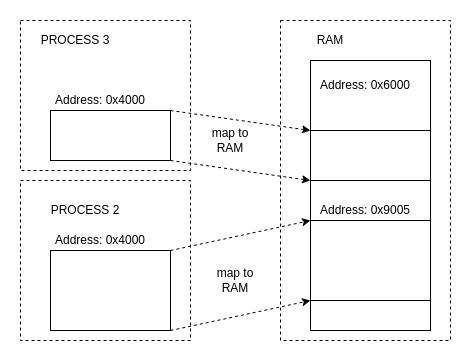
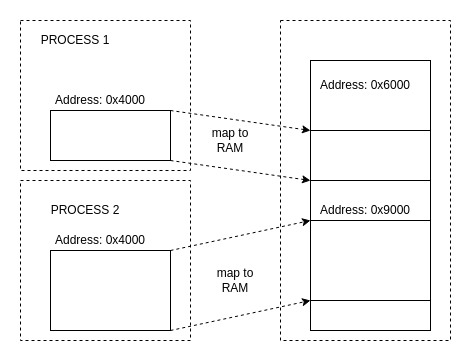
node "PROCESS 3": label "PROCESS 3" -> "PROCESS 1"
node "RAM": removed
node "Address: 0x9005": label "Address: 0x9005" -> "Address: 0x9000"
